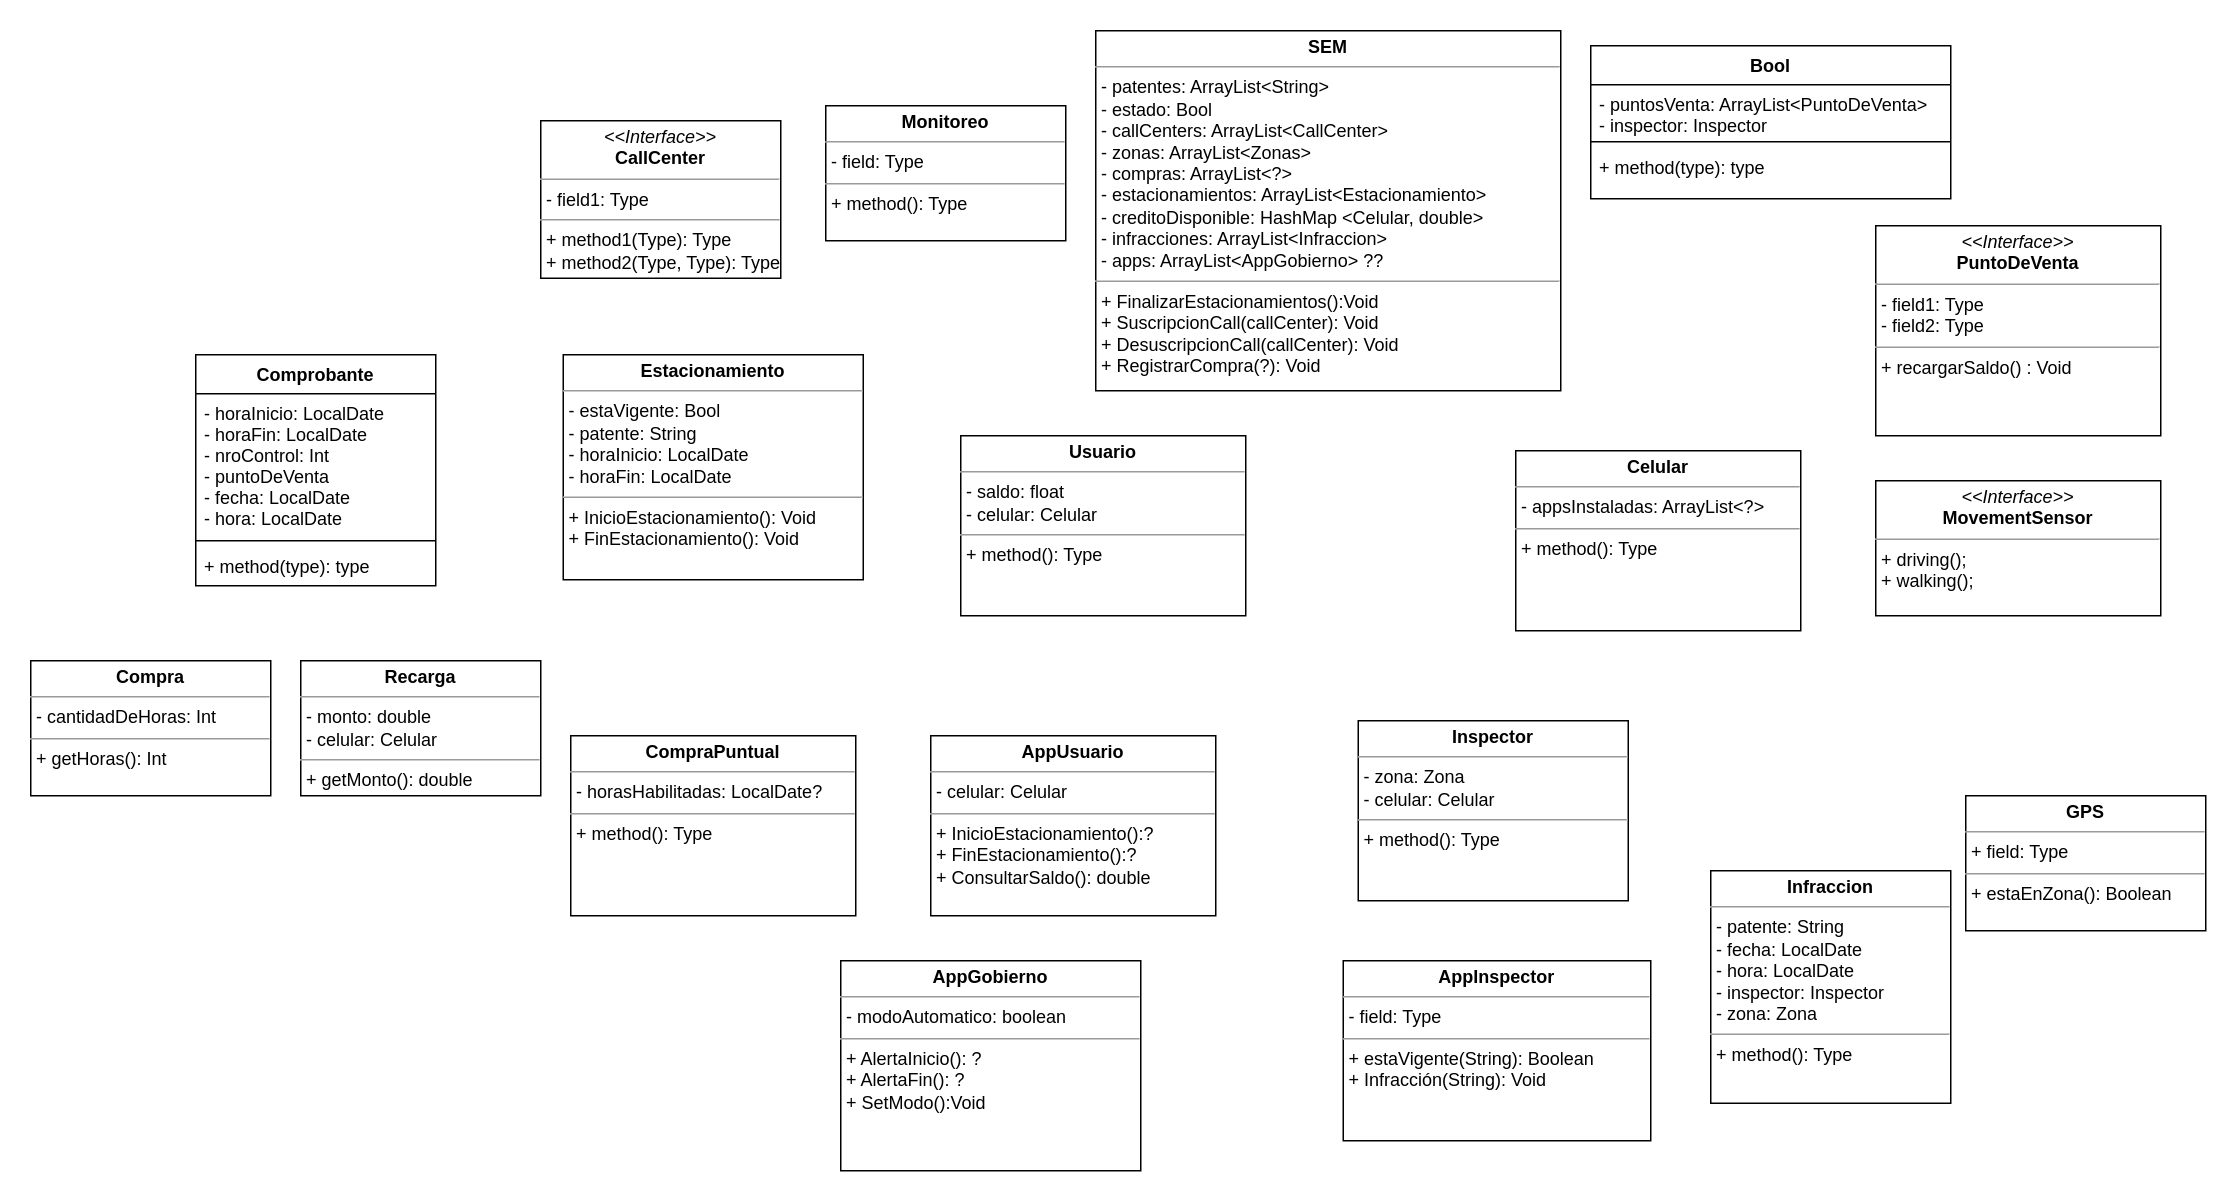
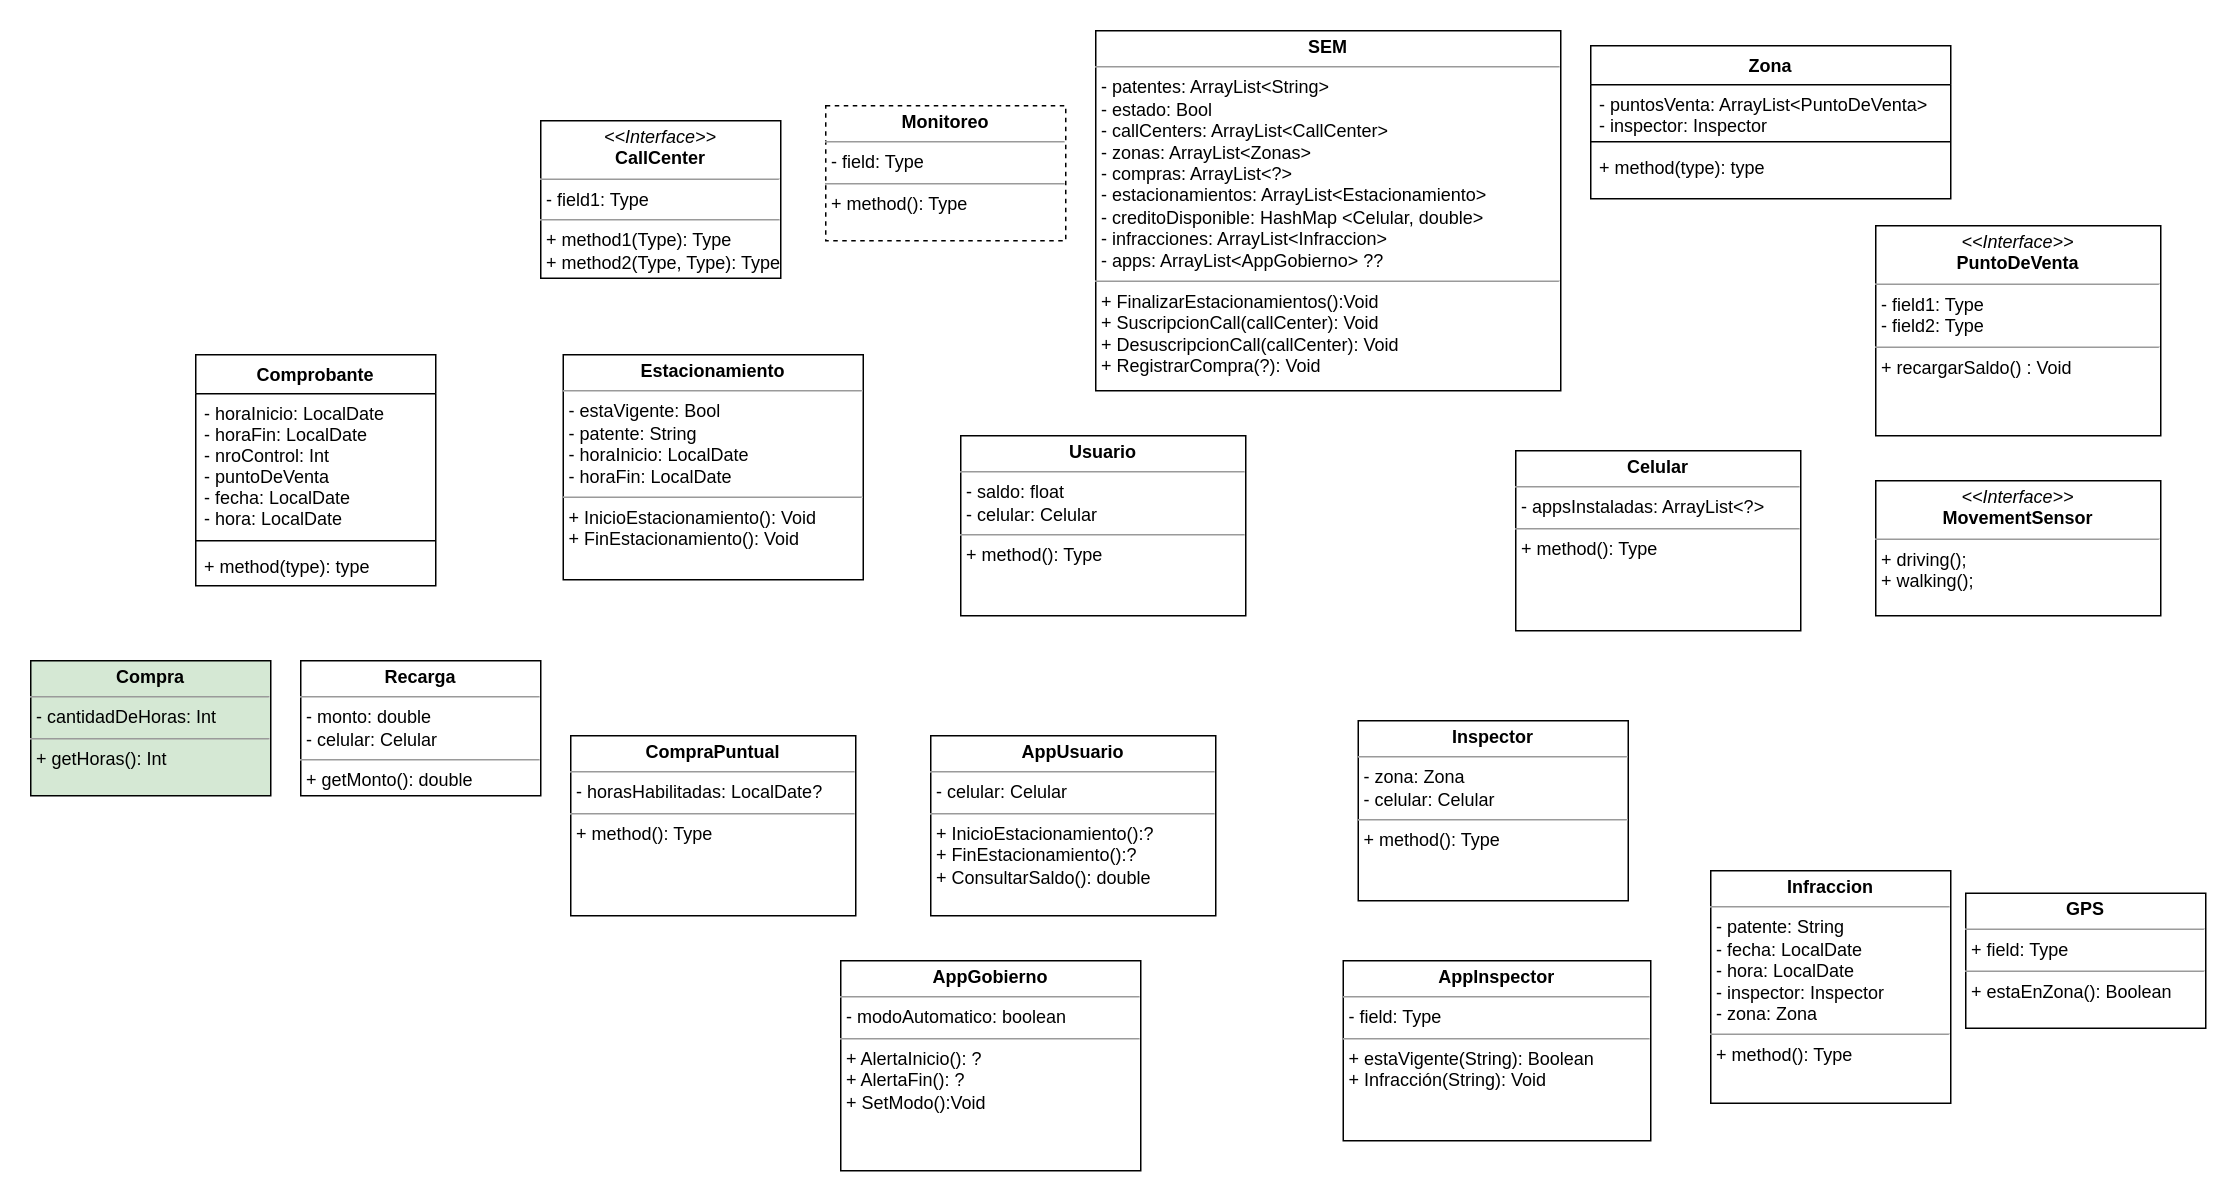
node "Bool": label "Bool" -> "Zona"
node "Monitoreo - field: Type + method(): Type": style solid -> dashed
node "Compra - cantidadDeHoras: Int + getHoras(): Int": fillcolor #ffffff -> #d5e8d4
node "GPS + field: Type + estaEnZona(): Boolean": moved (2086, 863) -> (2086, 961)
